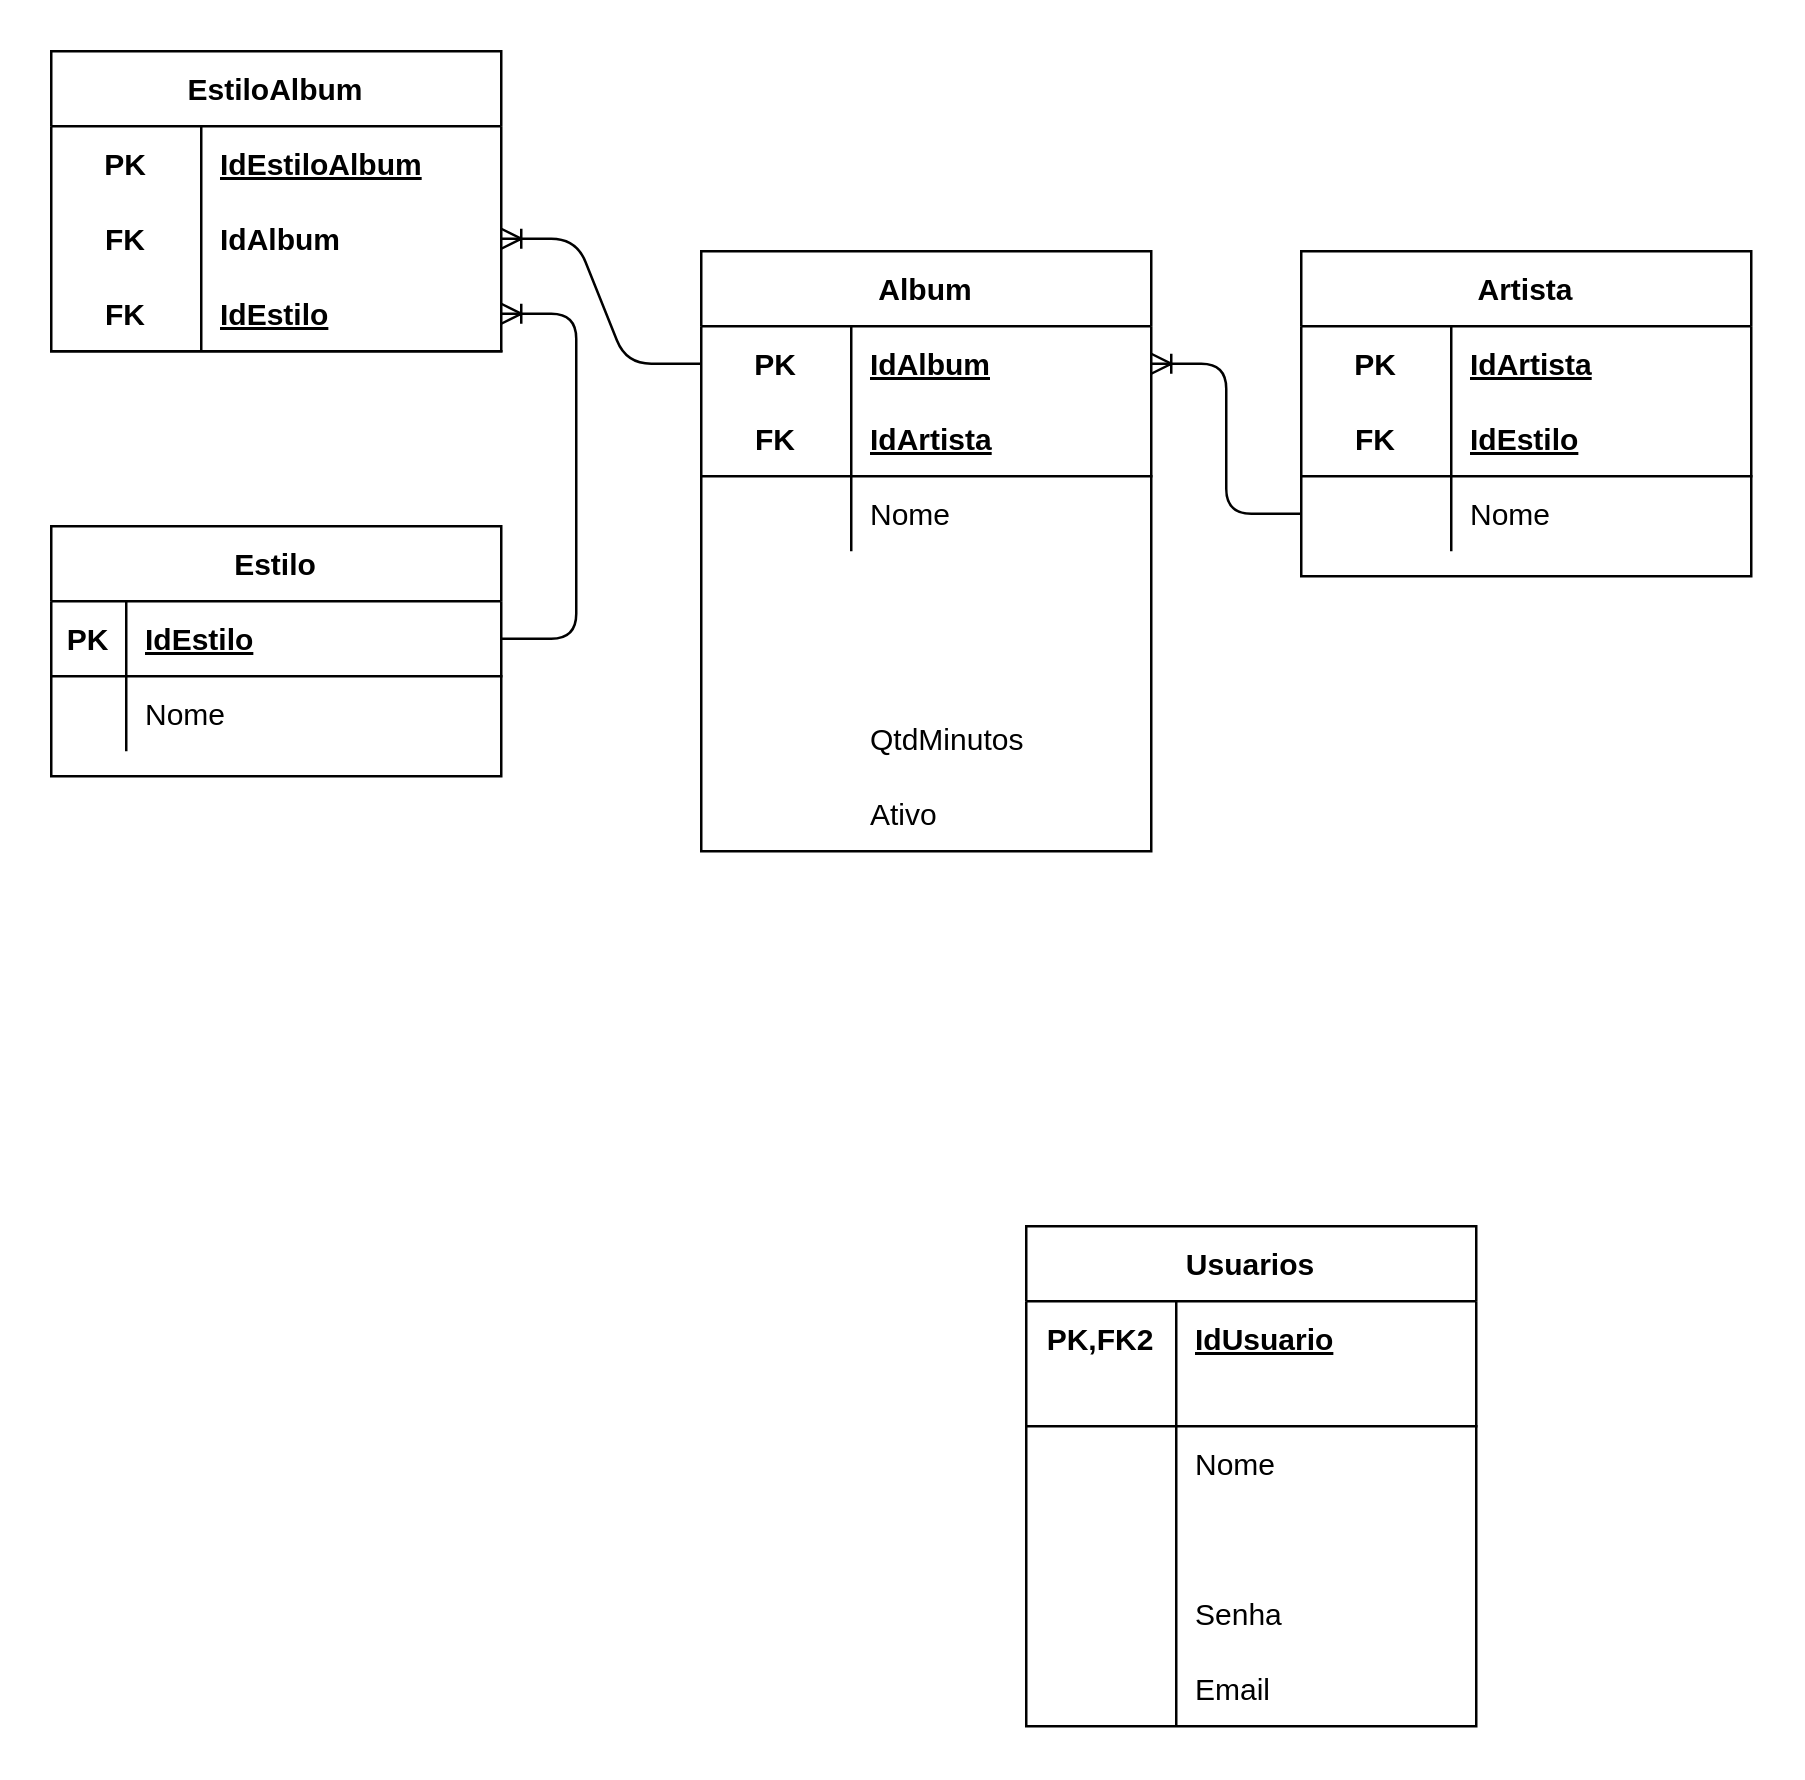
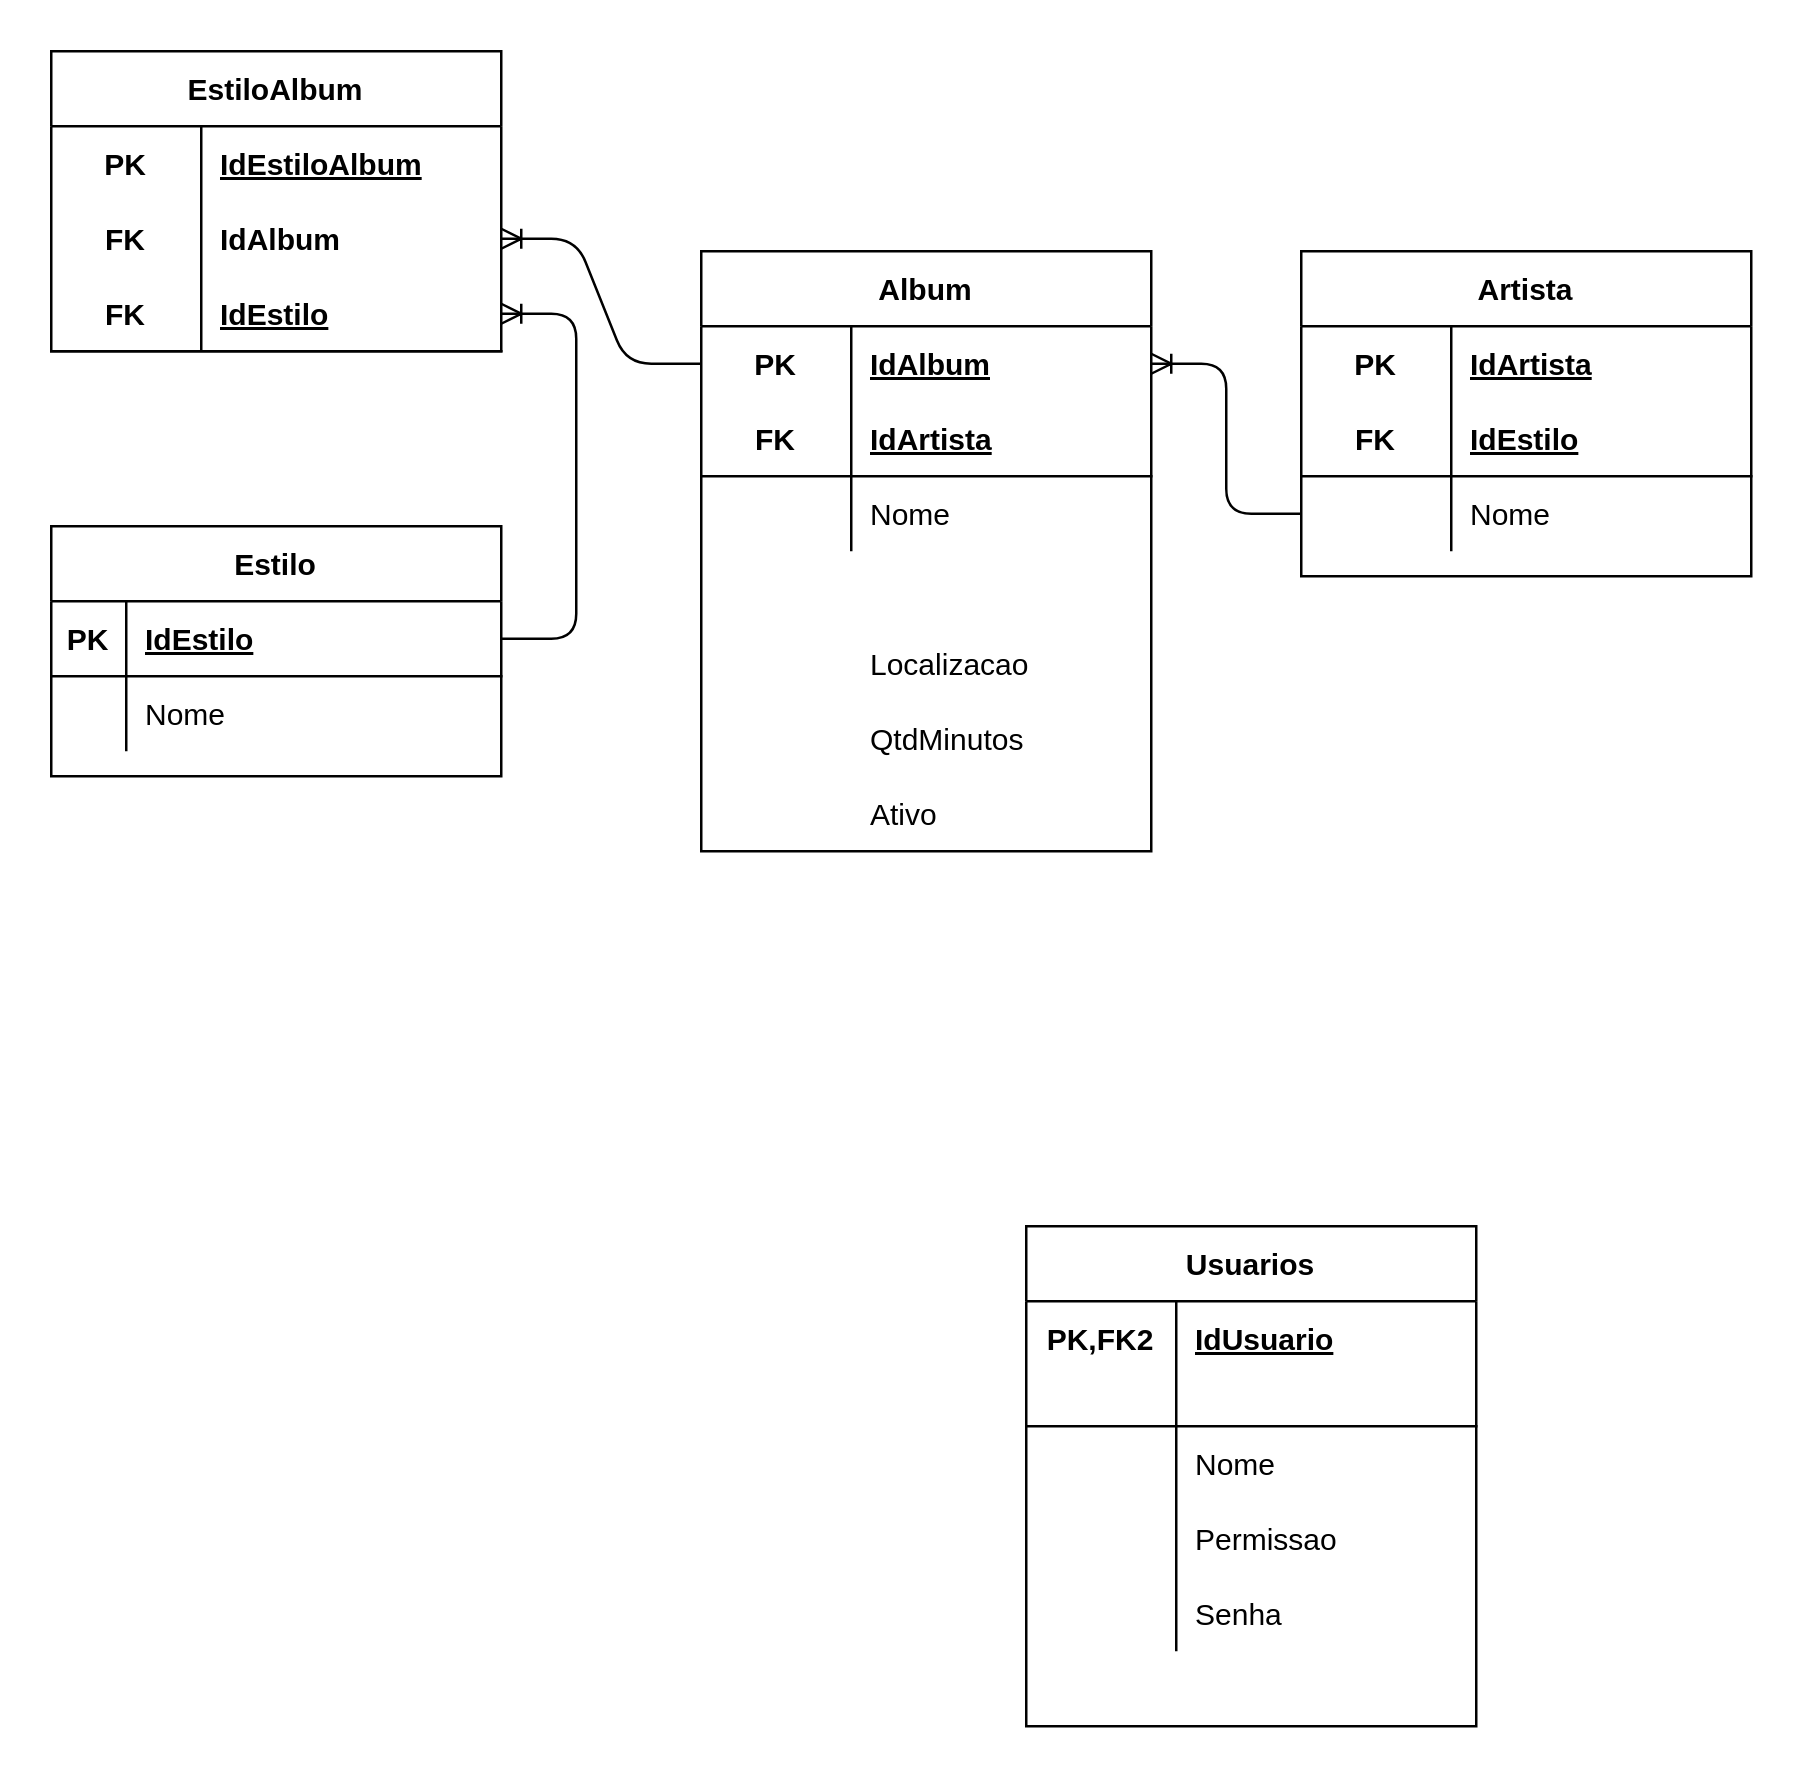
node "Localizacao": added
node "Permissao": added
node "Email": removed
